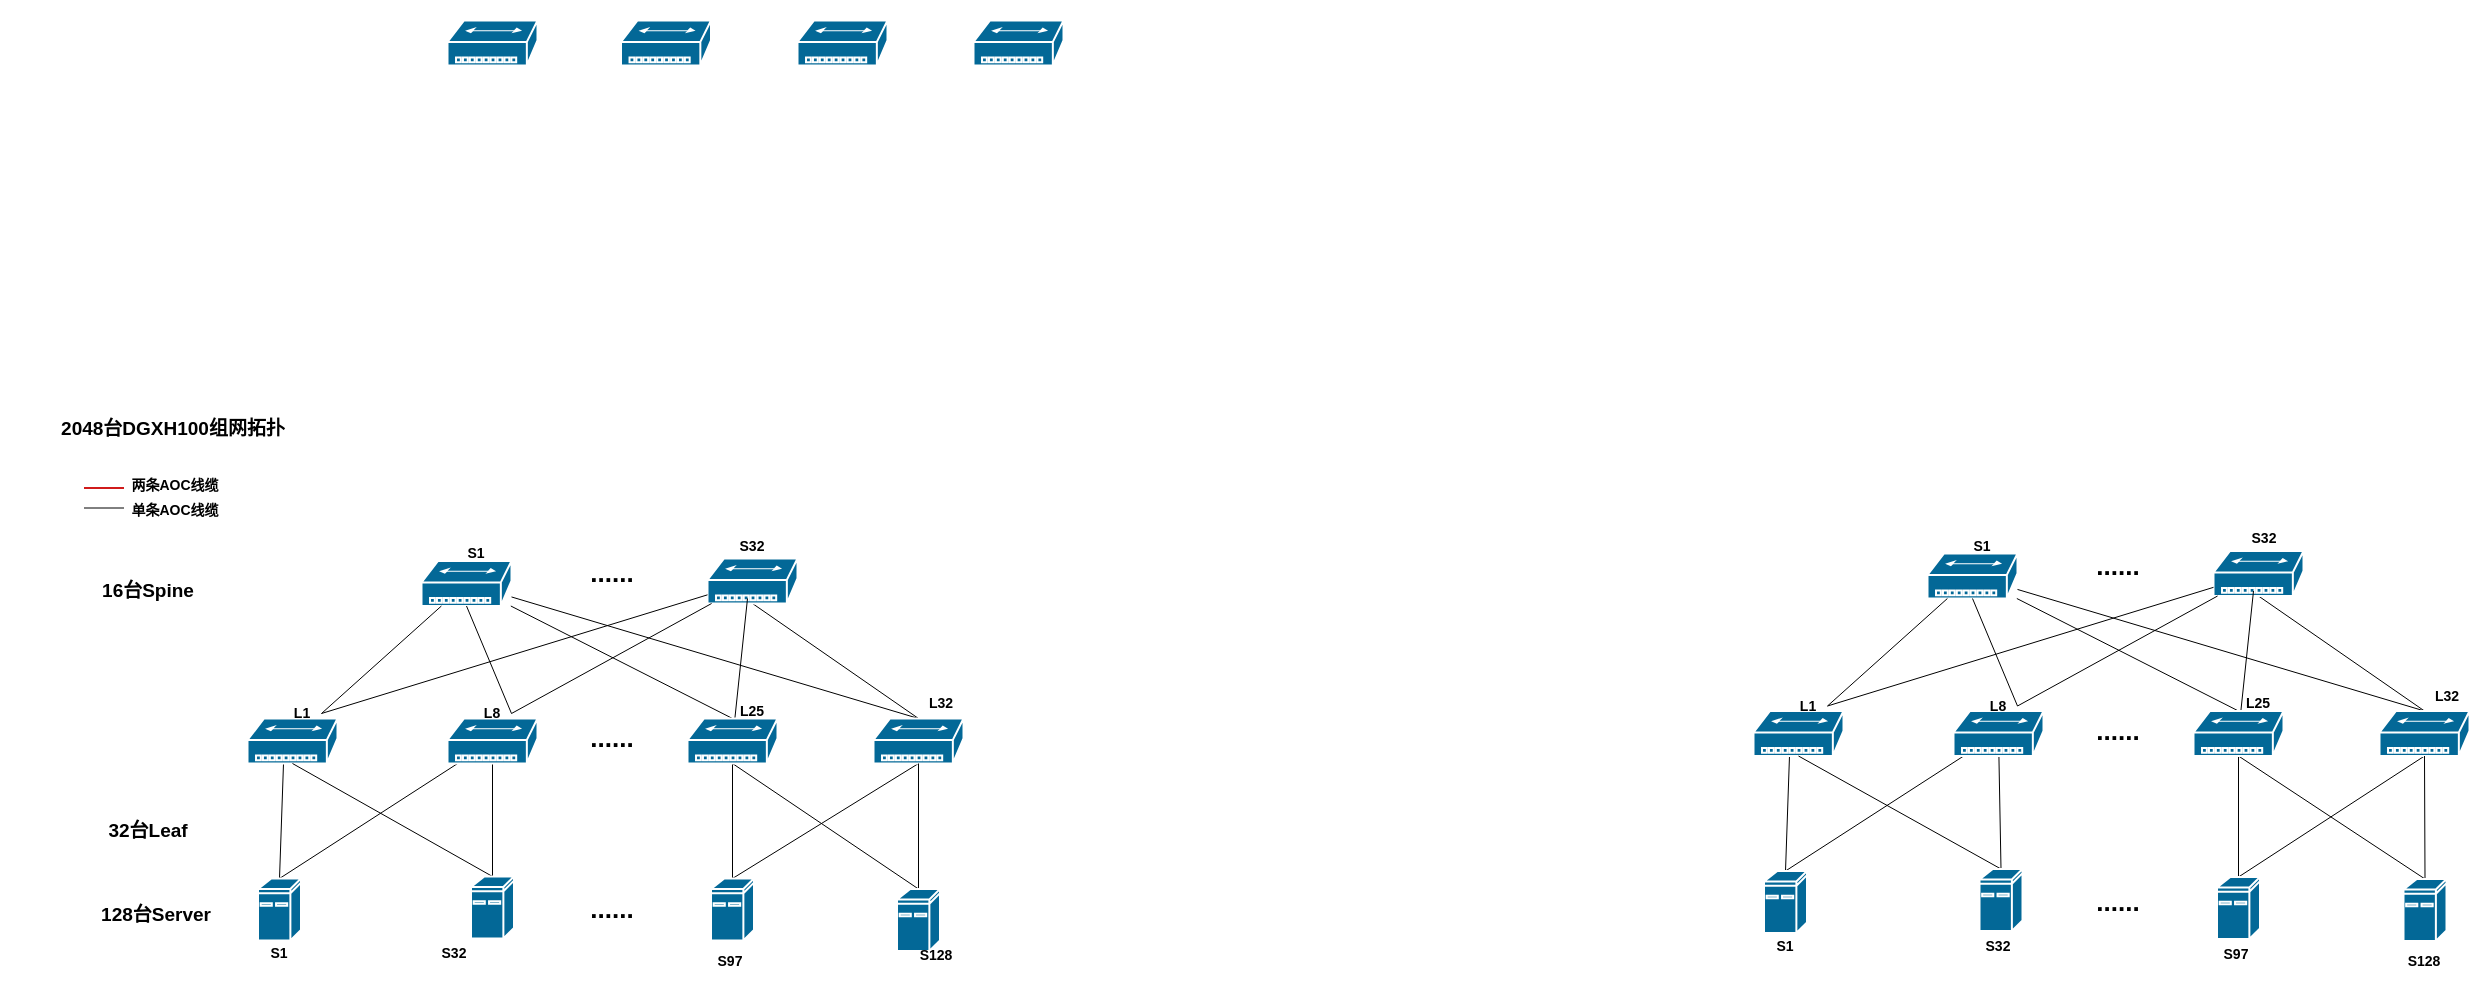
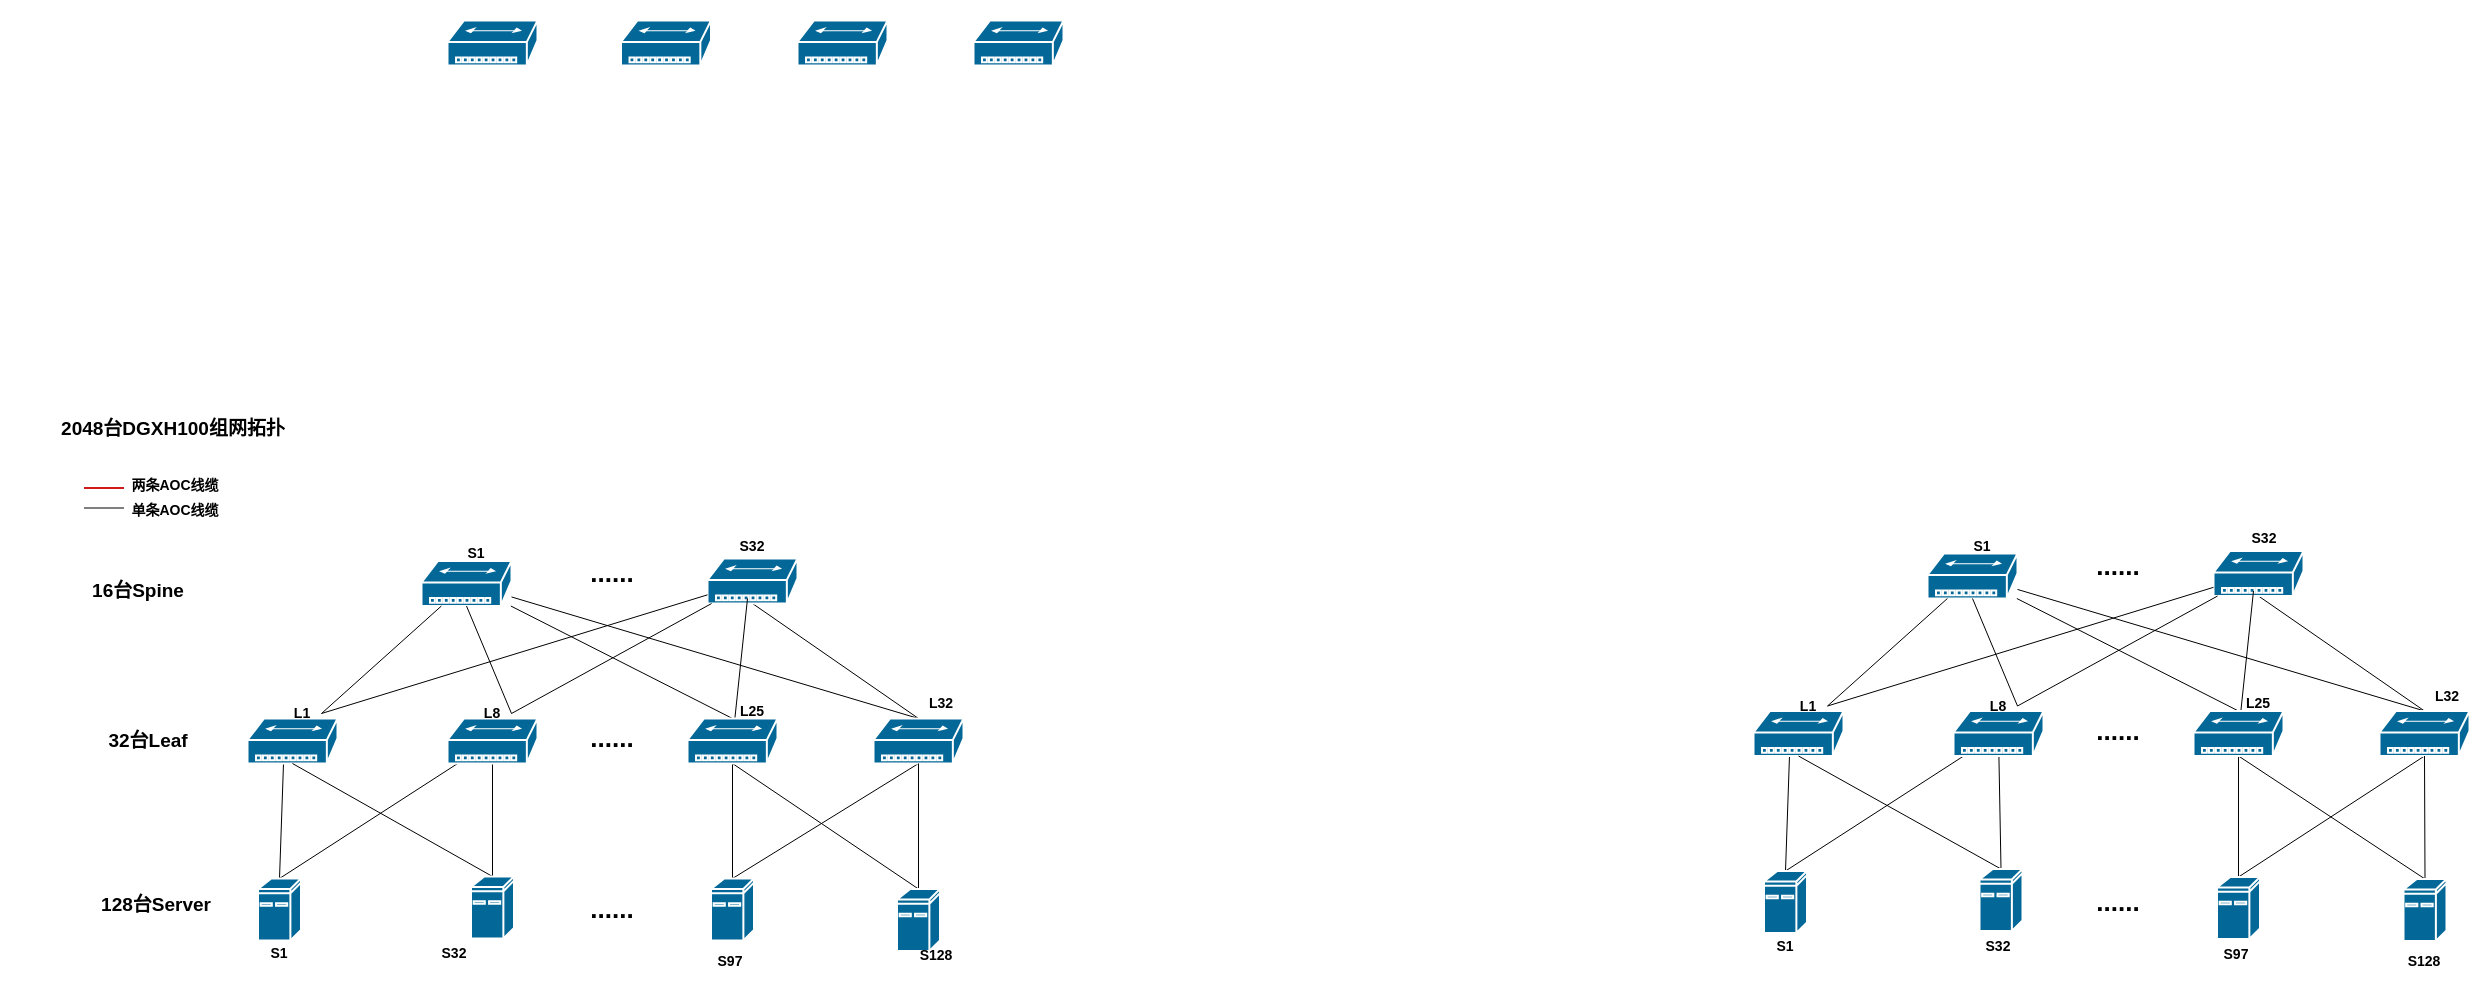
node "16台Spine": moved (149, 591) -> (139, 591)
node "32台Leaf": moved (149, 831) -> (149, 741)
node "128台Server": moved (157, 916) -> (157, 906)
